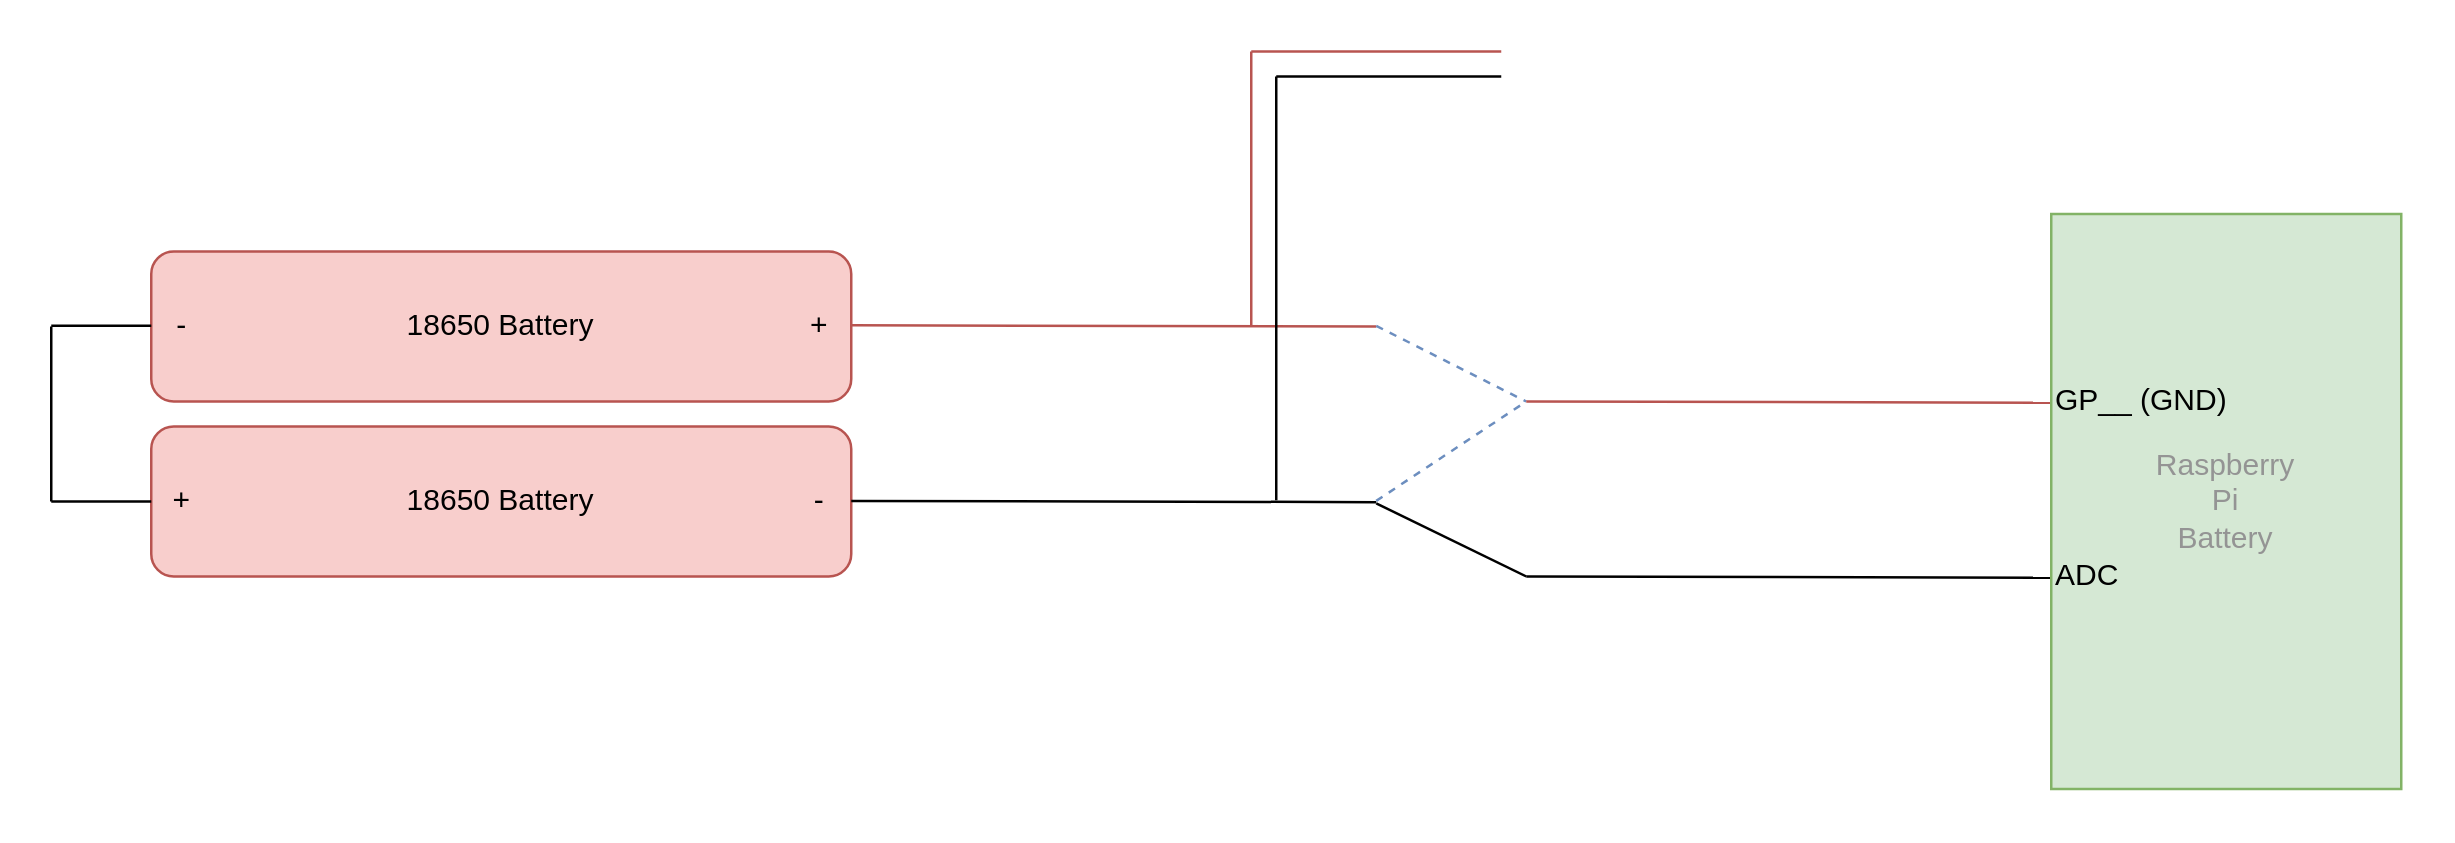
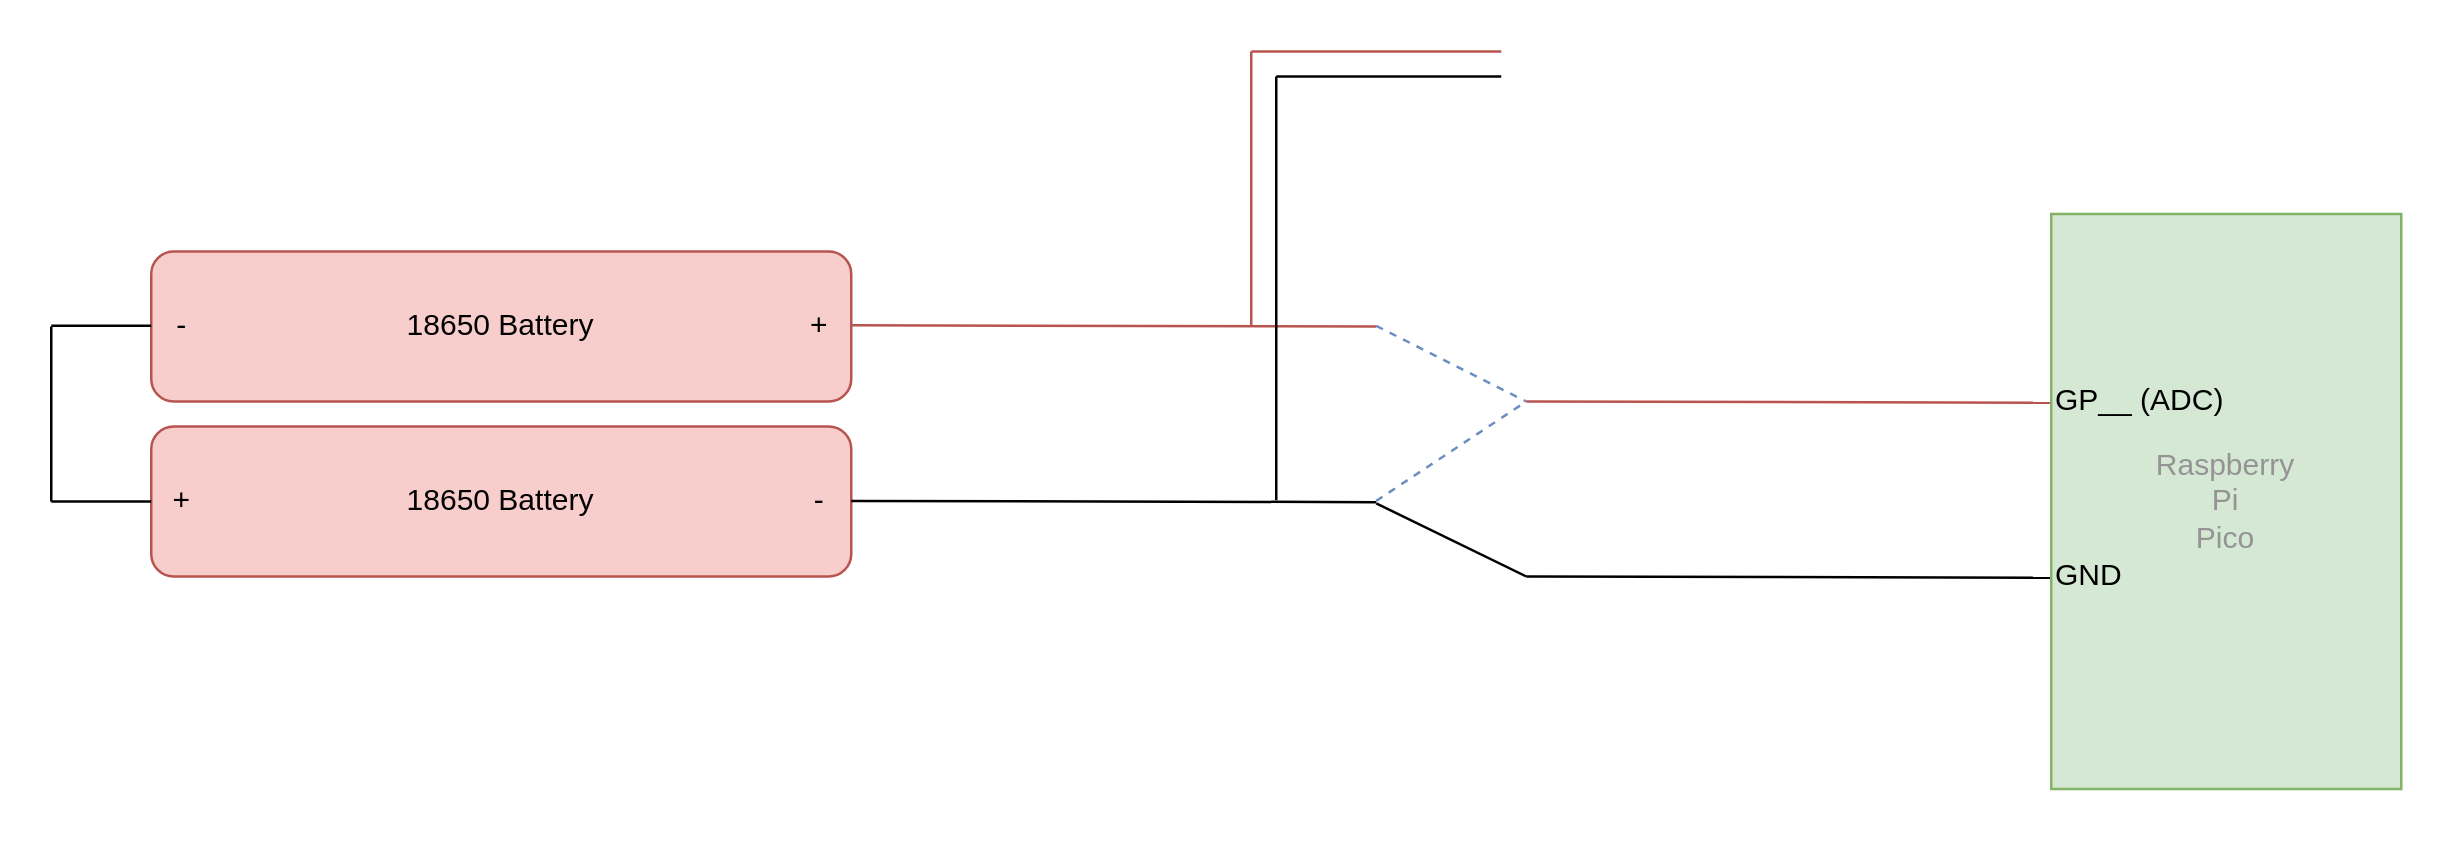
node "GP__ (GND)": label "GP__ (GND)" -> "GP__ (ADC)"
node "Raspberry Pi Battery": label "Raspberry Pi Battery" -> "Raspberry Pi Pico"
node "ADC": label "ADC" -> "GND"
